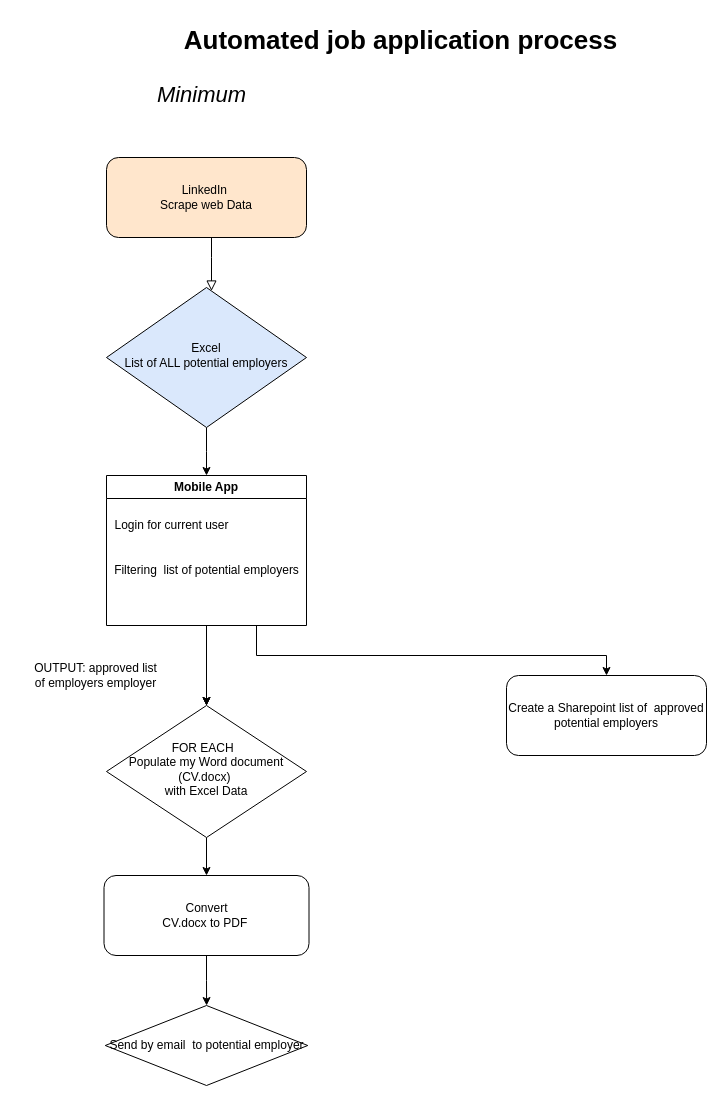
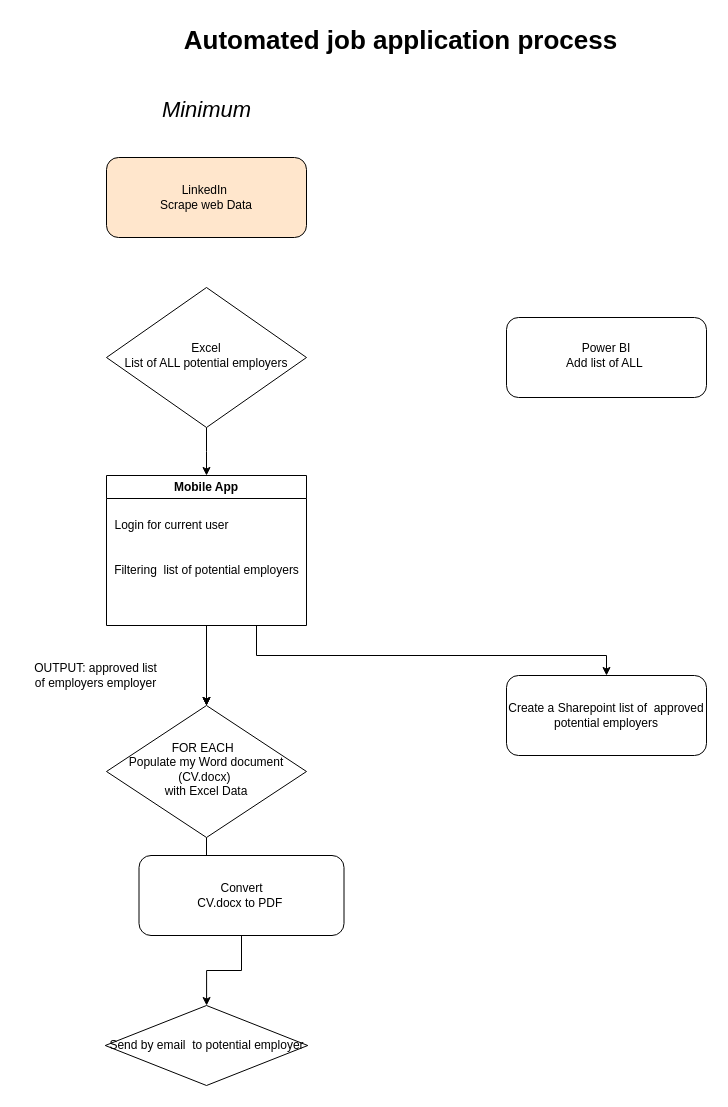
node "Minimum": moved (202, 96) -> (207, 111)
edge "LinkedIn Scrape web Data" -> "Excel List of ALL potential employers": removed
node "Excel List of ALL potential employers": fillcolor #dae8fc -> #ffffff
node "Power BI Add list of ALL": added
node "Convert CV.docx to PDF": moved (207, 916) -> (242, 896)
